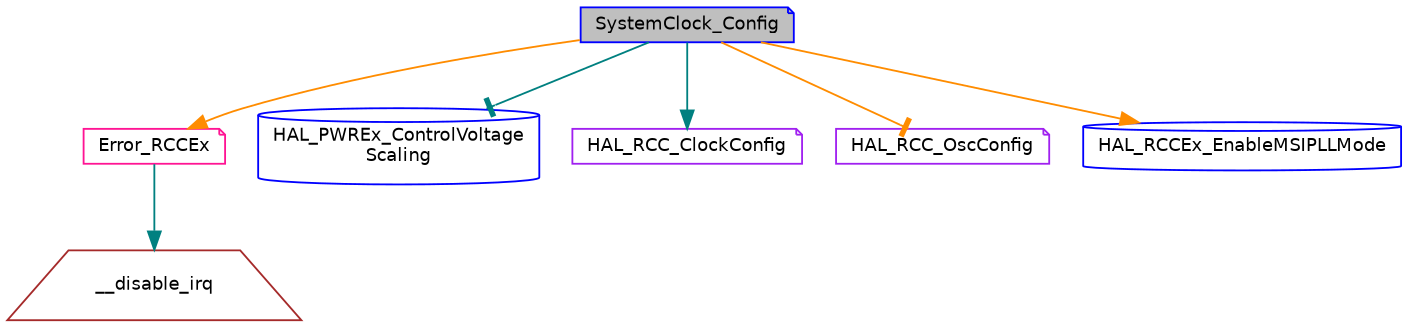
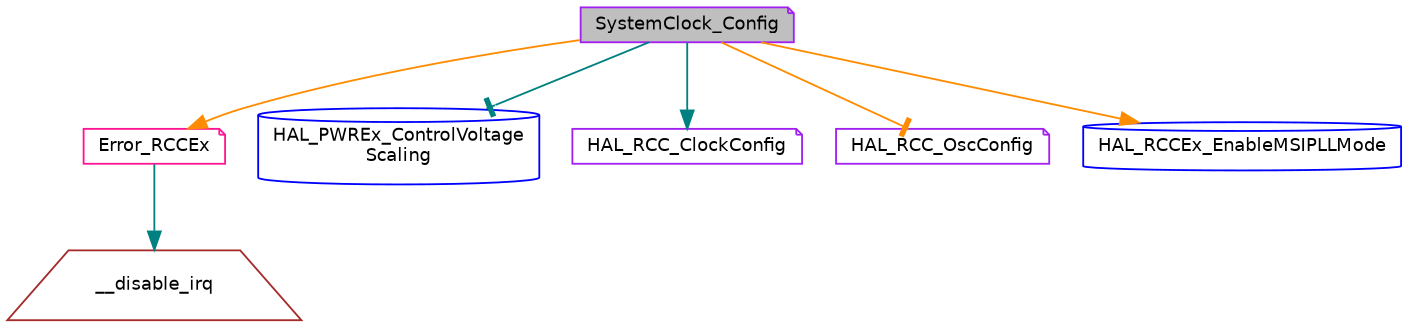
node "SystemClock_Config": color blue -> purple
